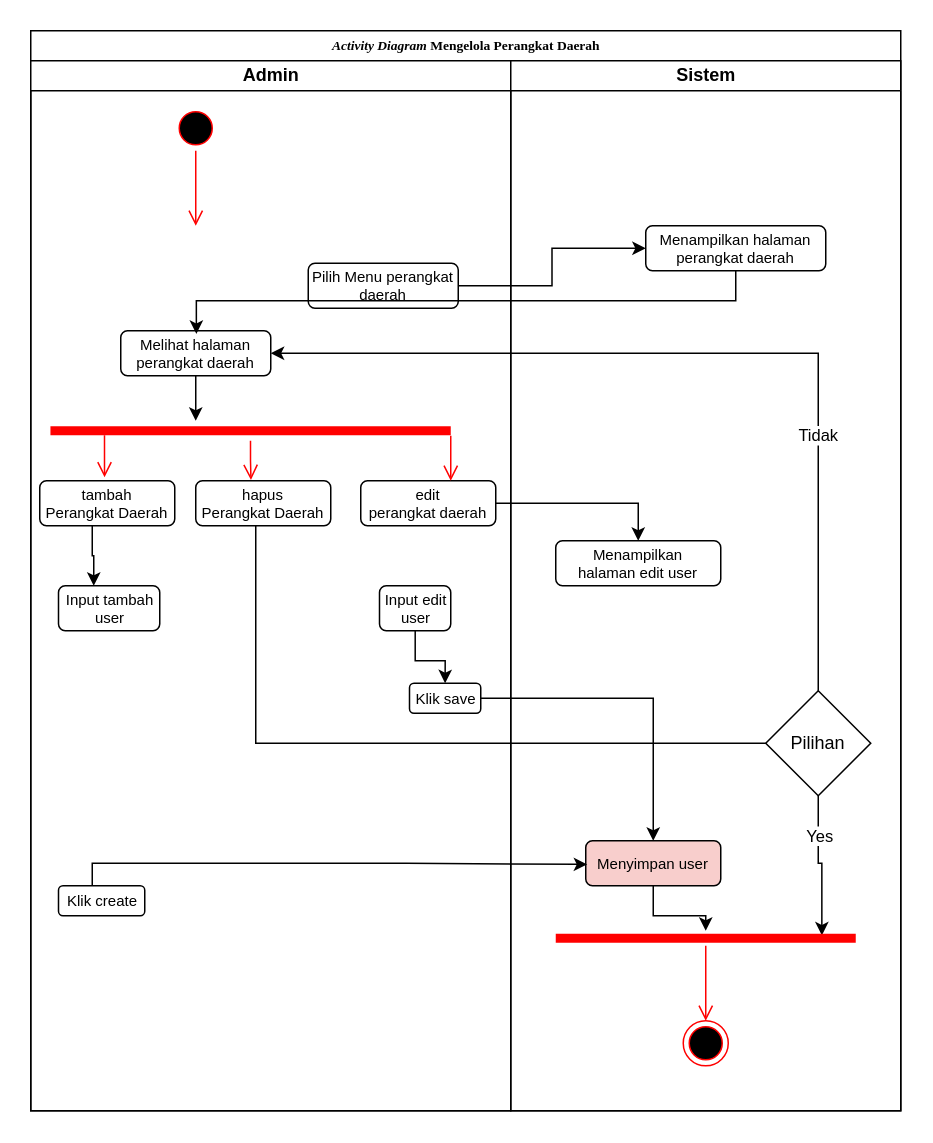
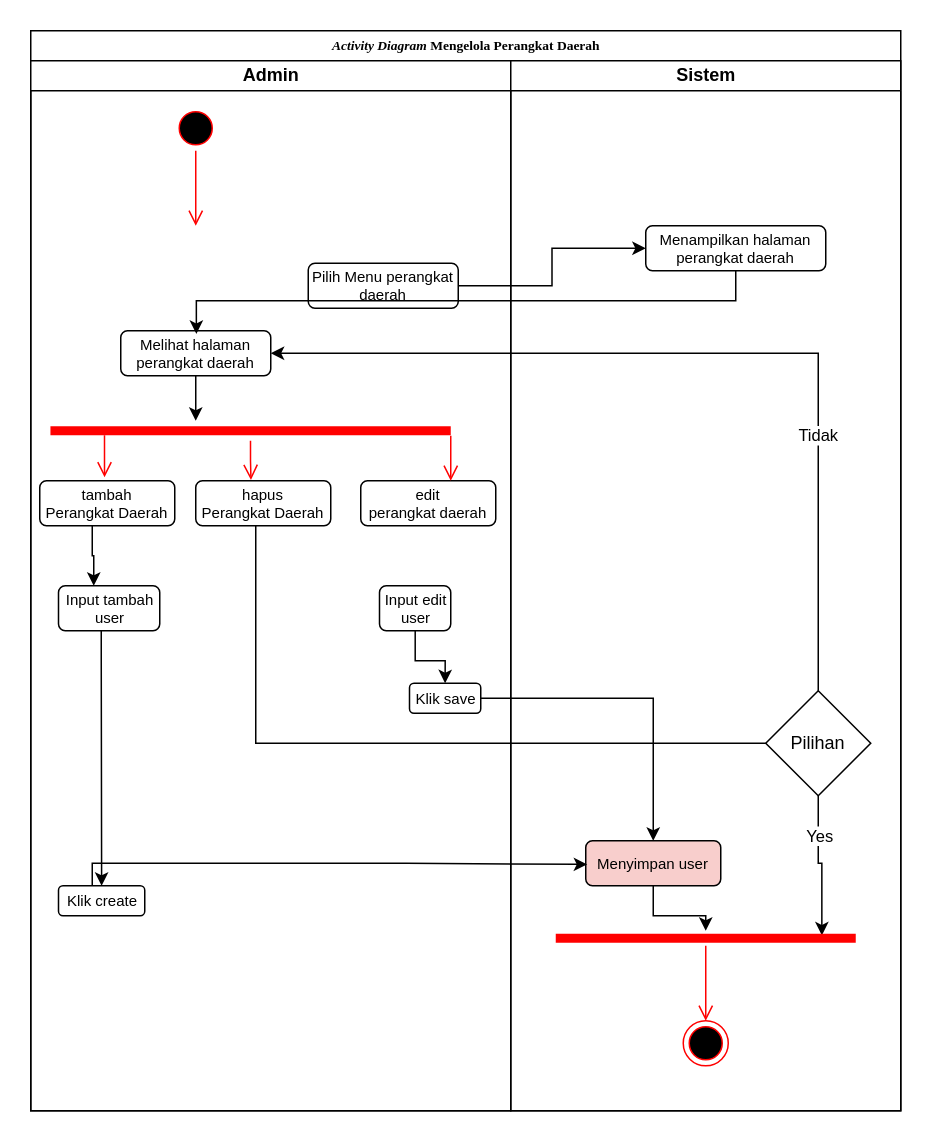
edge "edit perangkat daerah" -> "Menampilkan halaman edit user": removed
node "Menampilkan halaman edit user": removed
edge "Input tambah user" -> "Klik create": added
